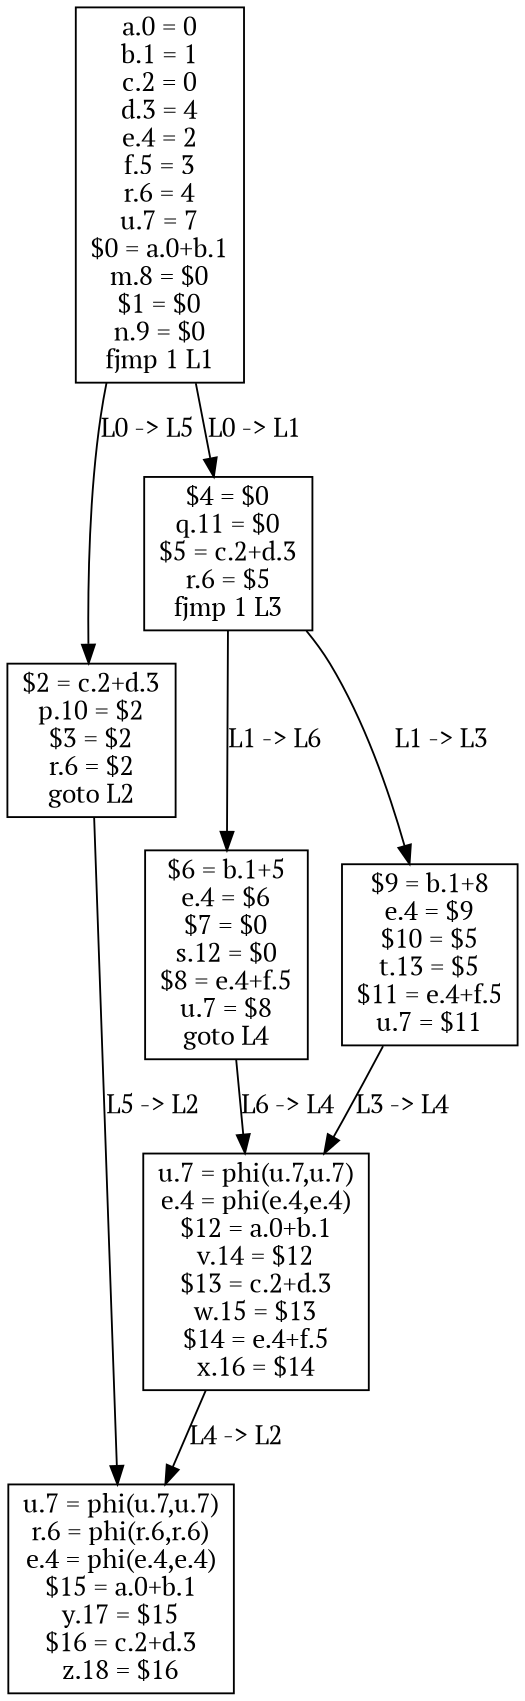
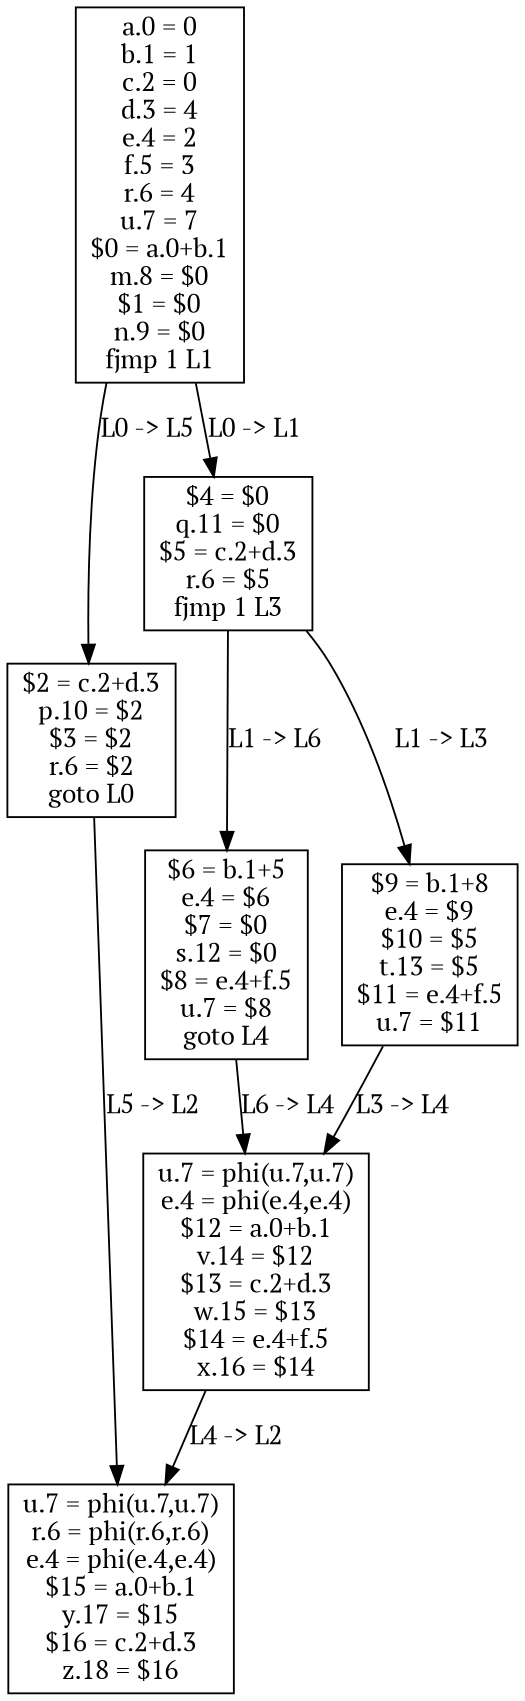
node "$2 = c.2+d.3 p.10 = $2 $3 = $2 r.6 = $2 goto L2": label "$2 = c.2+d.3 p.10 = $2 $3 = $2 r.6 = $2 goto L2" -> "$2 = c.2+d.3 p.10 = $2 $3 = $2 r.6 = $2 goto L0"
